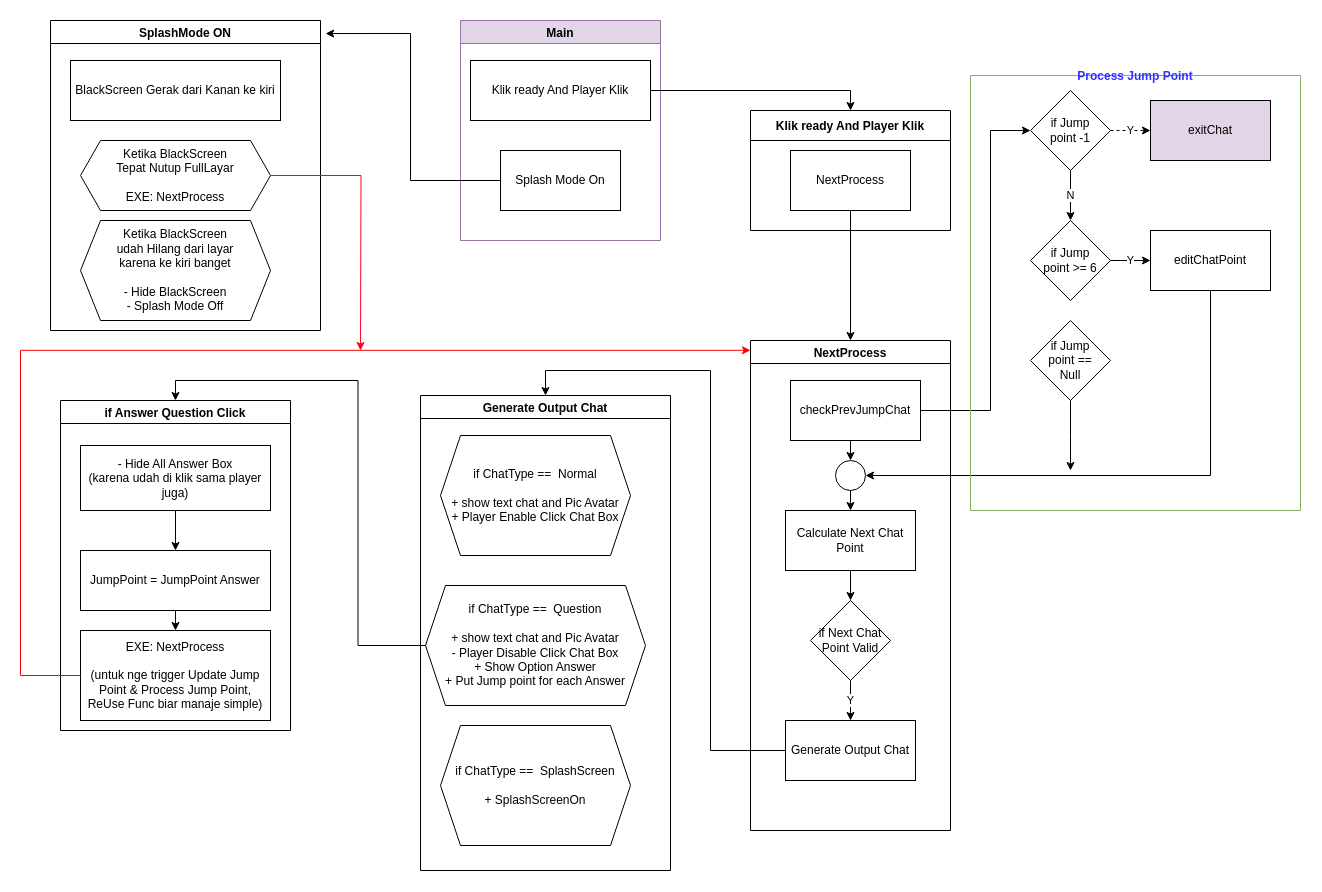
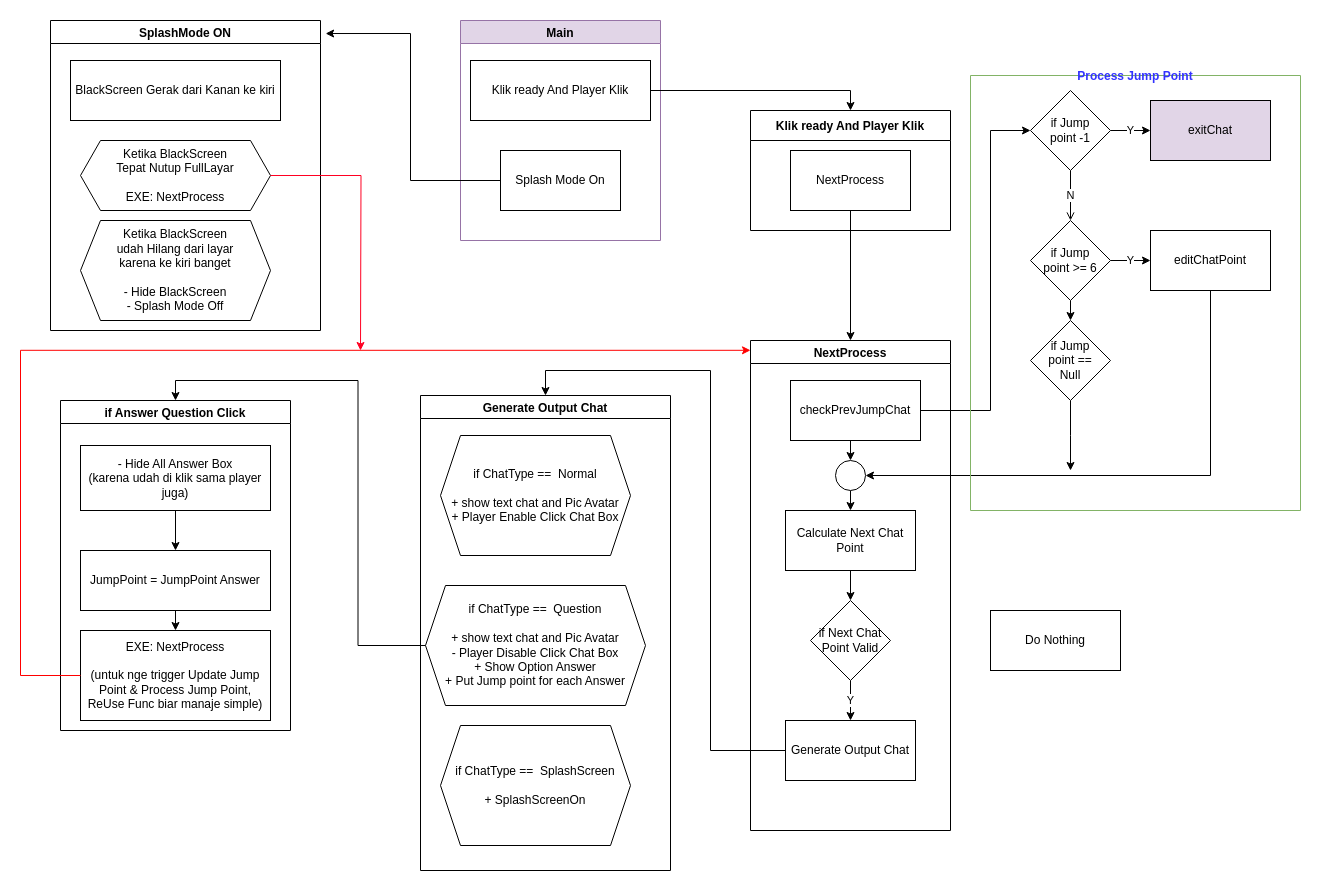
edge "if Jump point -1" -> "exitChat": style dashed -> solid
edge "if Jump point -1" -> "if Jump point >= 6": arrowhead classic -> open
edge "if Jump point >= 6" -> "if Jump point == Null": added
node "Do Nothing": added
